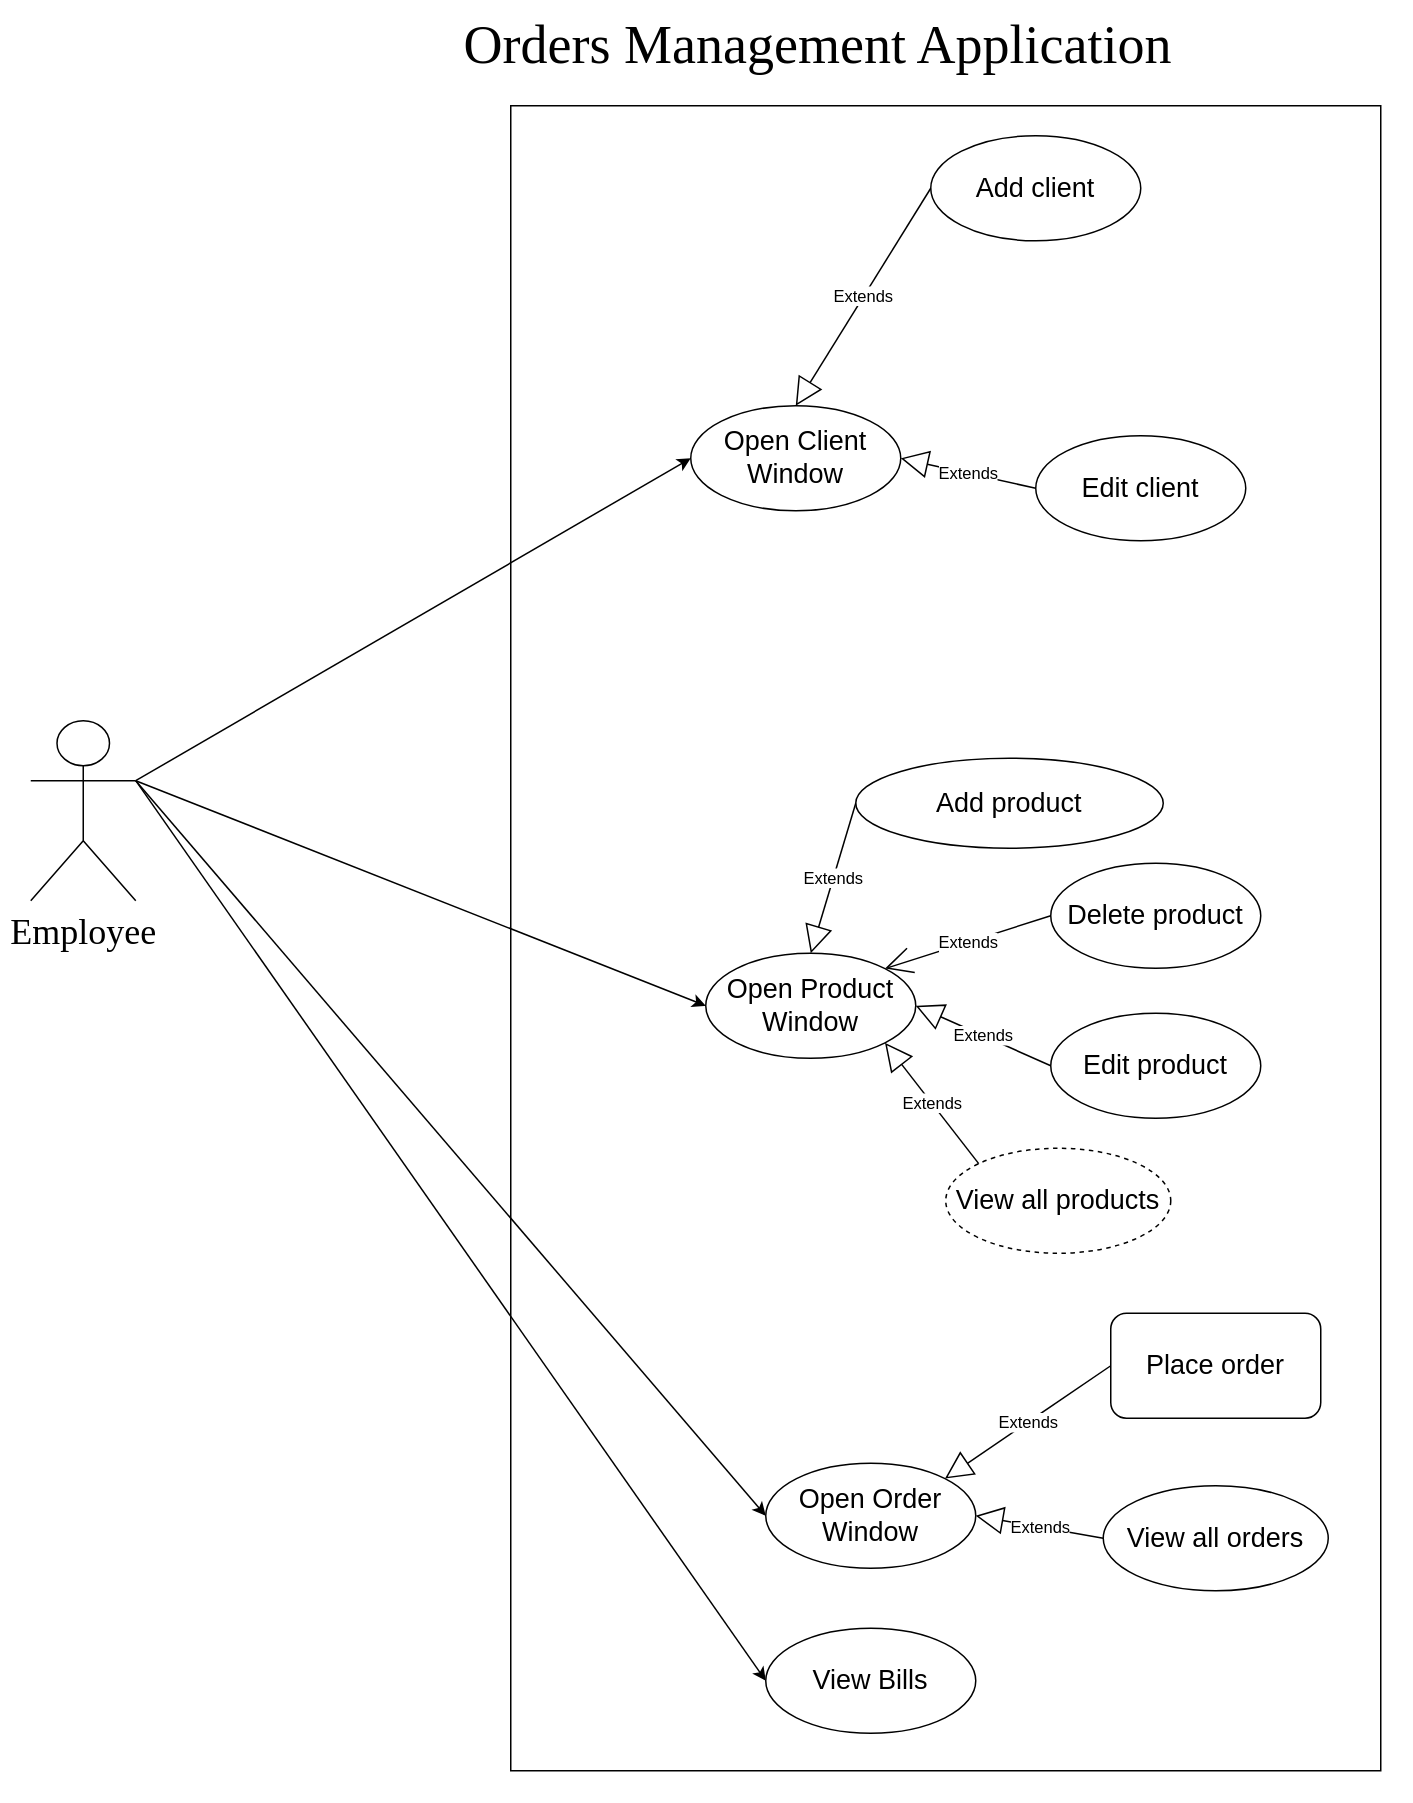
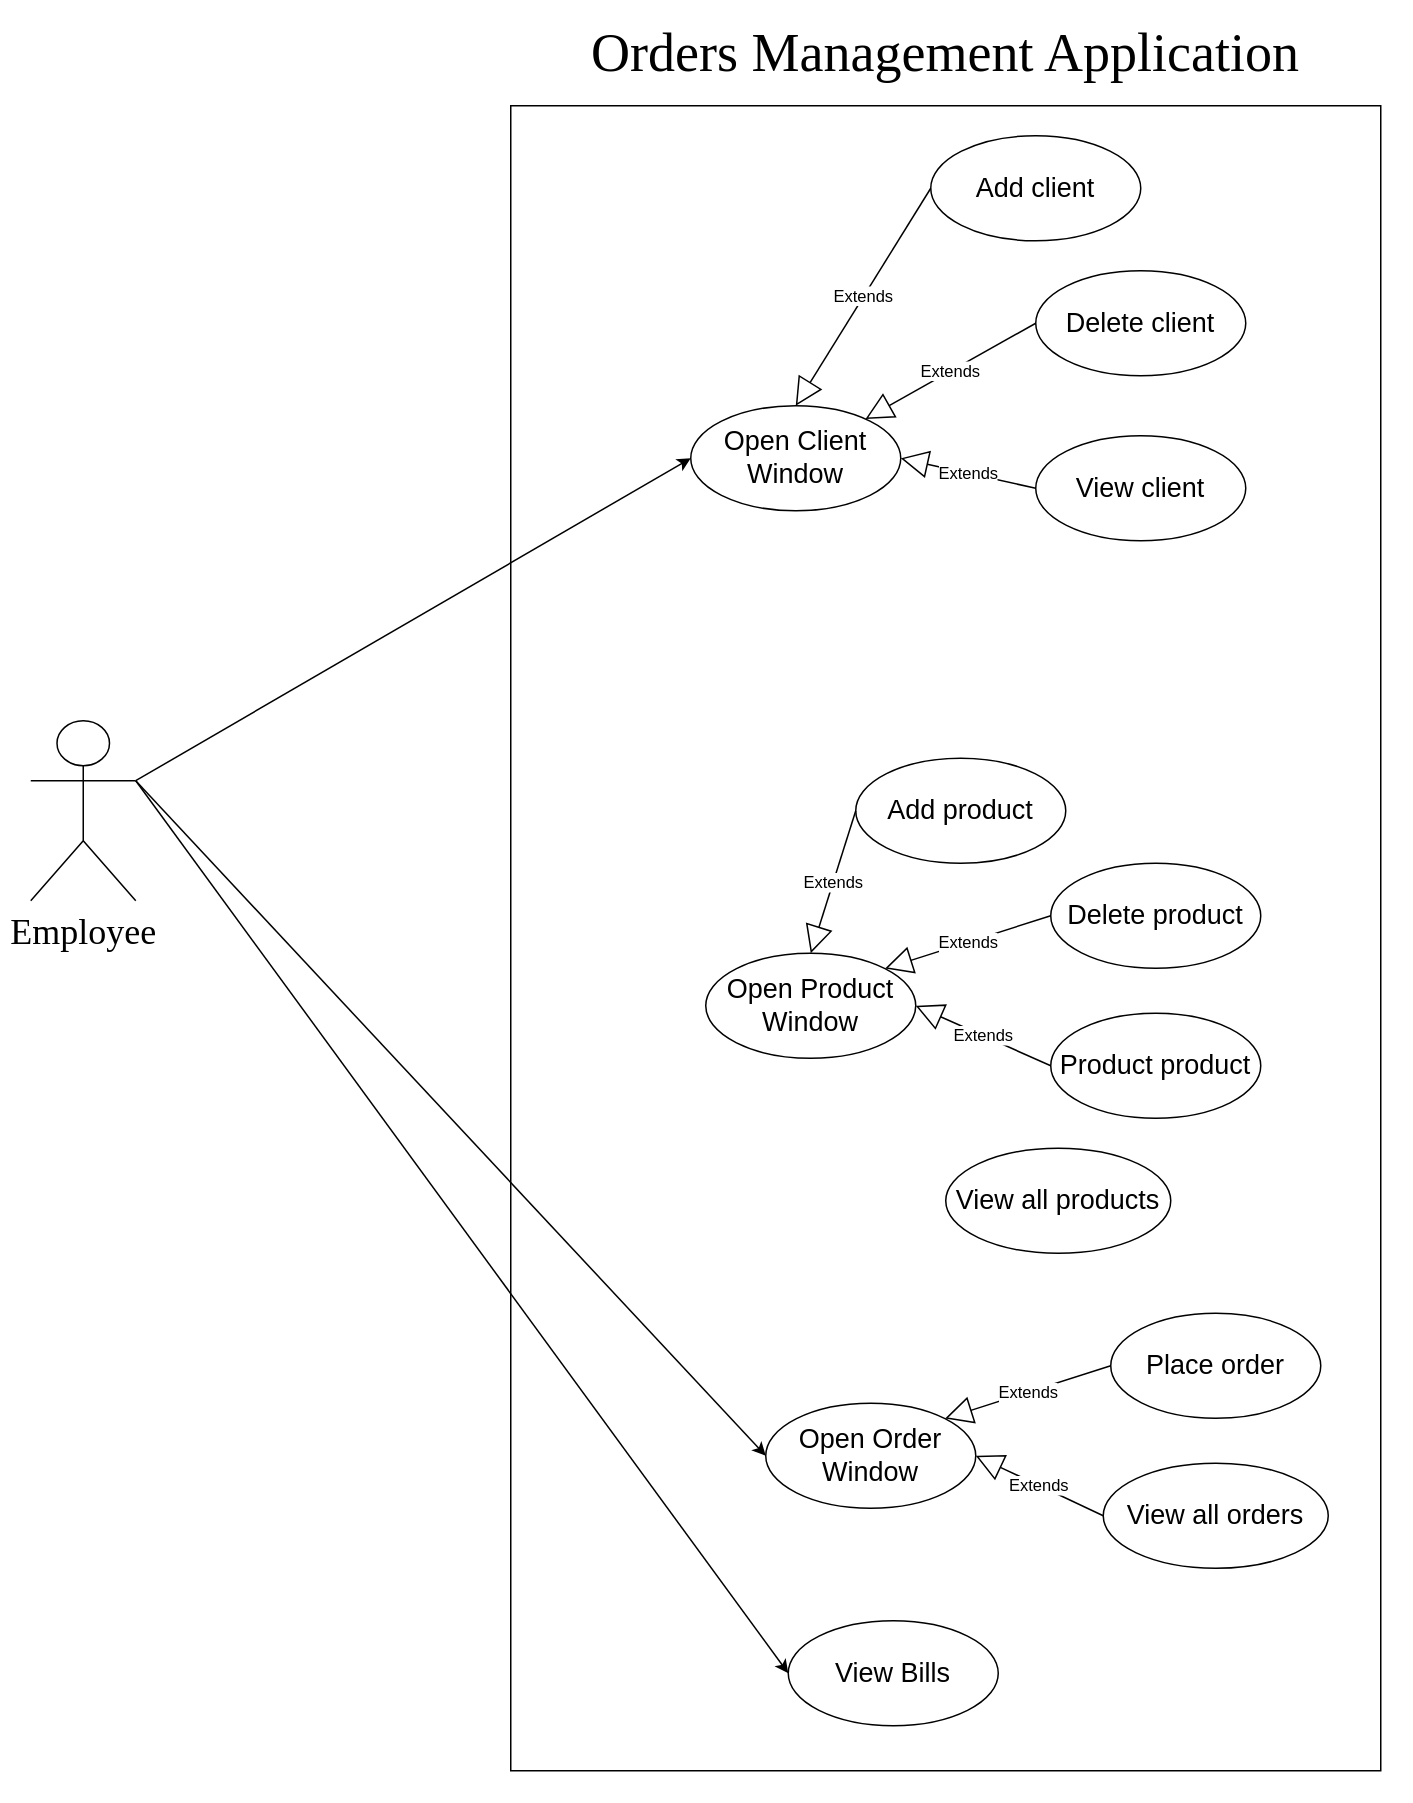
node "Orders Management Application": moved (818, 46) -> (946, 53)
node "Delete client": added
edge "Delete client" -> "Open Client Window": added, label "Extends"
node "Edit client": label "Edit client" -> "View client"
node "Add product": size 308x90 -> 210x105
edge "Employee" -> "Open Product Window": removed
edge "Delete product" -> "Open Product Window": arrowhead open -> block
node "Edit product": label "Edit product" -> "Product product"
edge "View all products" -> "Open Product Window": removed, label "Extends"
node "View all products": style dashed -> solid
node "Place order": shape rounded rectangle -> ellipse
node "Open Order Window": moved (871, 1516) -> (871, 1456)
node "View all orders": moved (1216, 1538) -> (1216, 1516)
node "View Bills": moved (871, 1681) -> (893, 1673)
